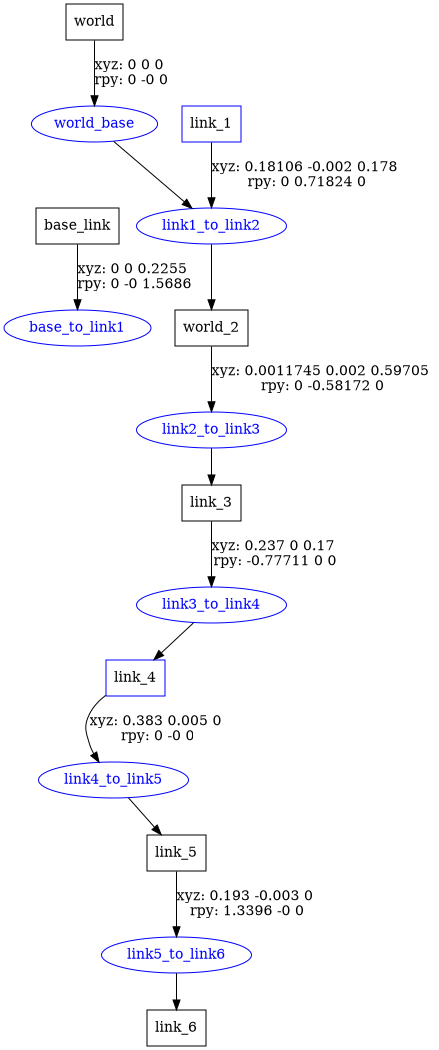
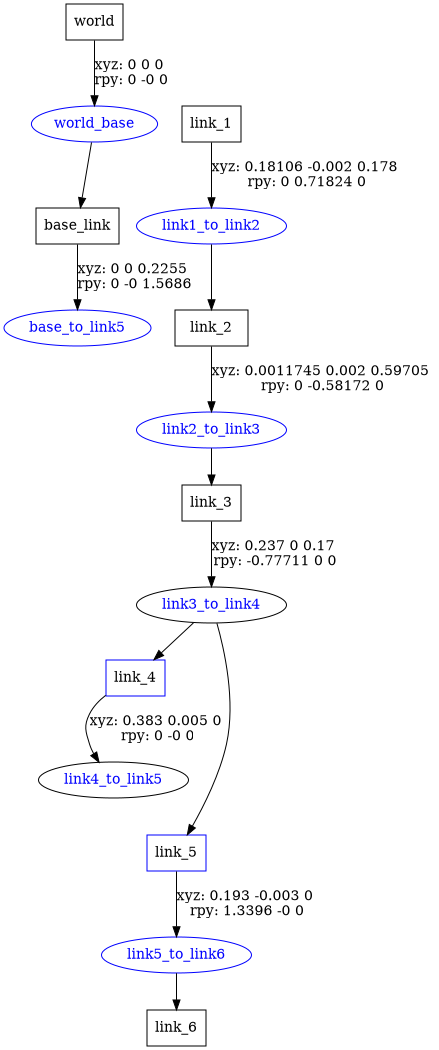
node "link_1": color blue -> black
edge "world_base" -> "link1_to_link2": now "world_base" -> "base_link"
node "base_to_link1": label "base_to_link1" -> "base_to_link5"
node "world_2": label "world_2" -> "link_2"
node "link3_to_link4": color blue -> black
node "link4_to_link5": color blue -> black
edge "link4_to_link5" -> "link_5": now "link3_to_link4" -> "link_5"
node "link_5": color black -> blue
